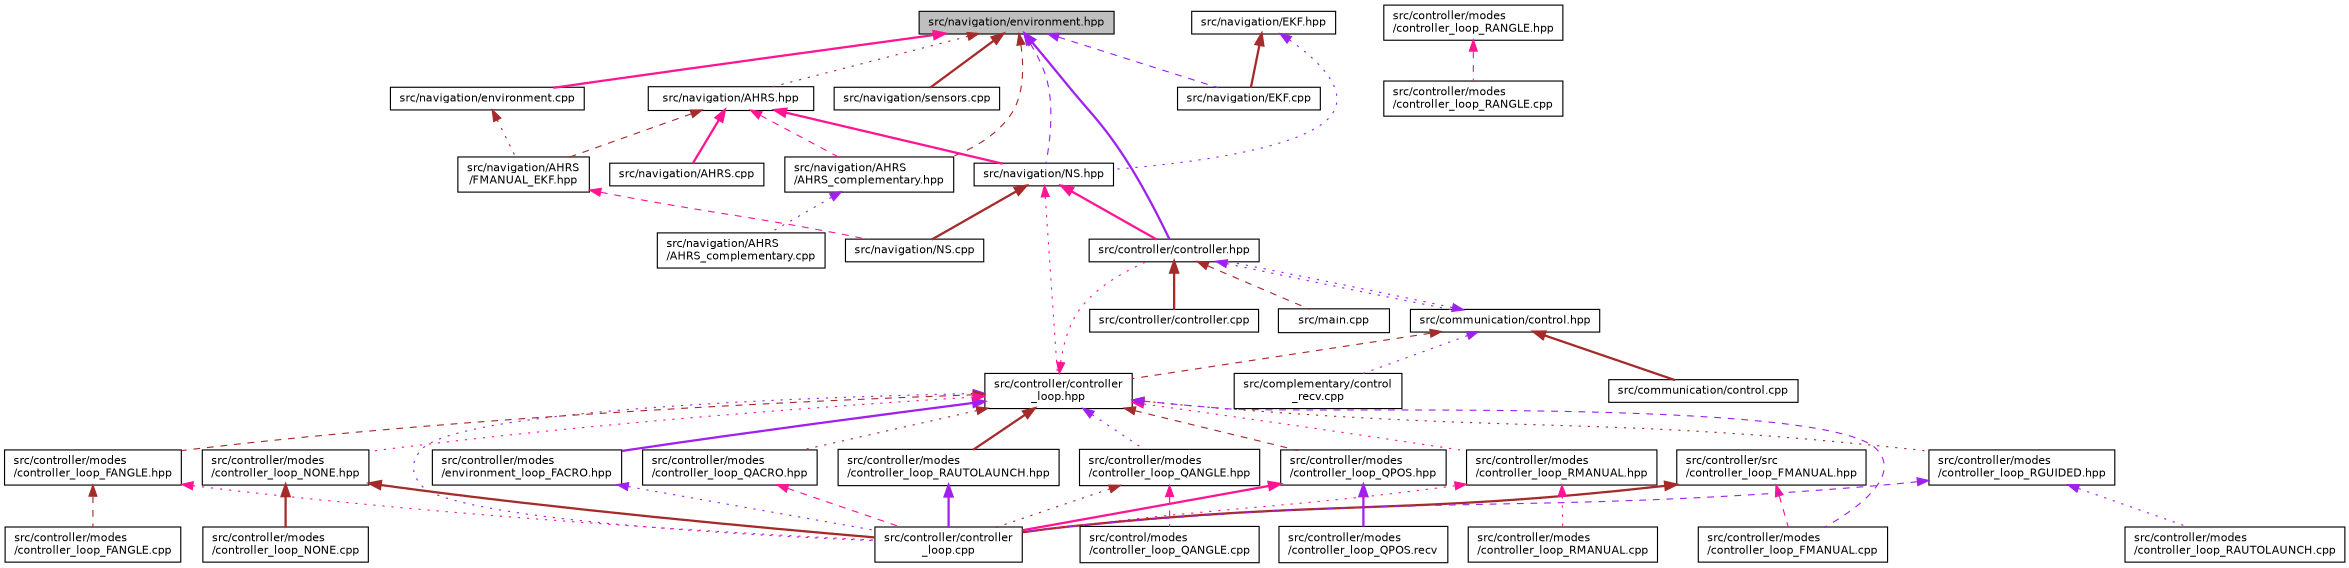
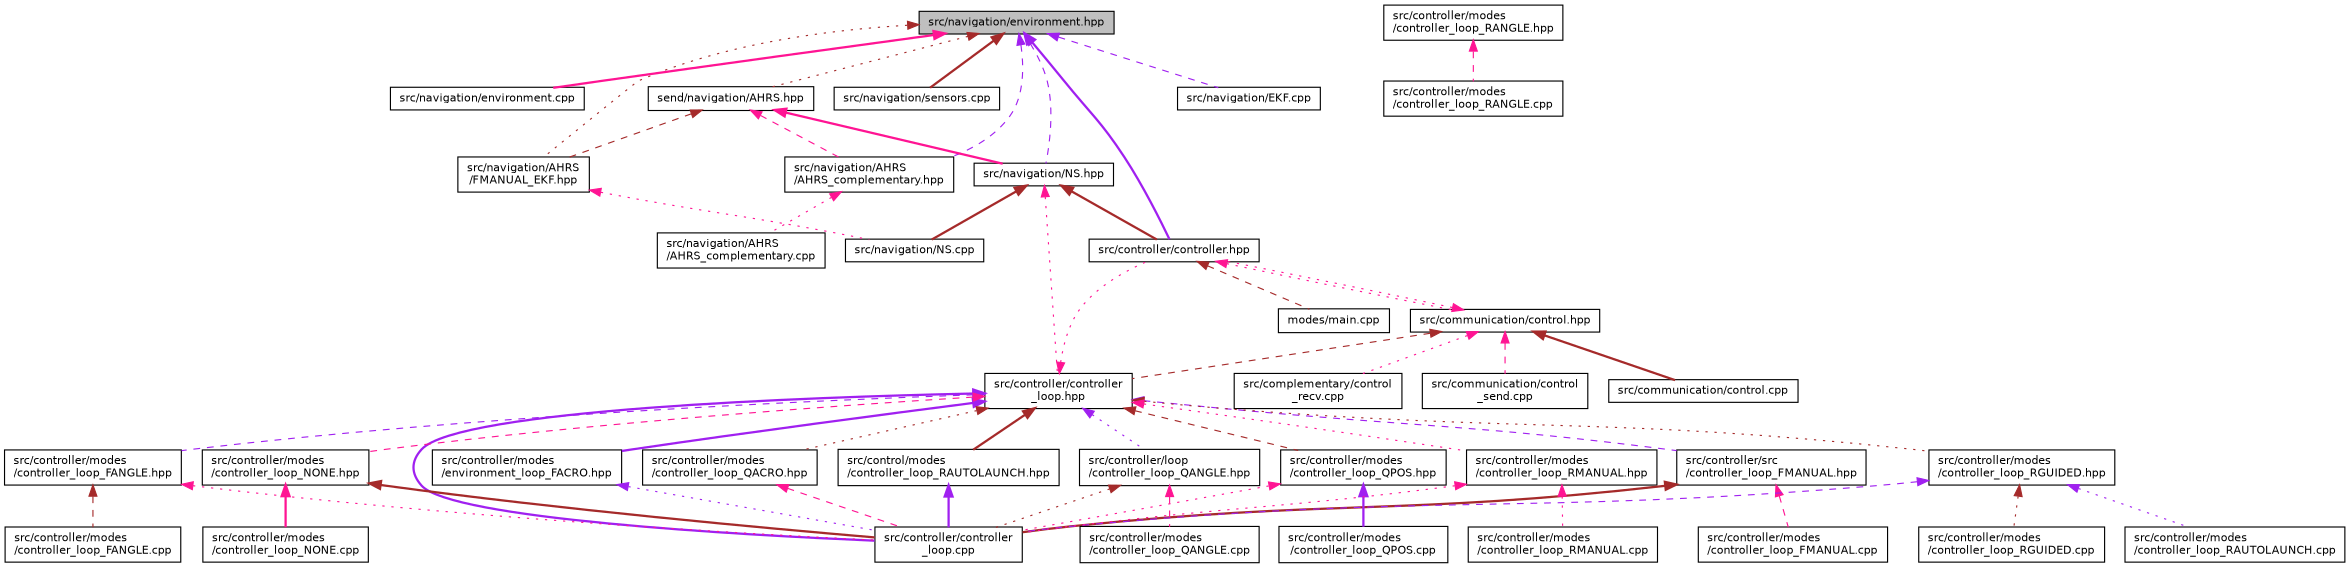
node "src/navigation/EKF.hpp": removed
node "src/navigation/AHRS.hpp": label "src/navigation/AHRS.hpp" -> "send/navigation/AHRS.hpp"
edge "src/navigation/AHRS /AHRS_complementary.hpp" -> "src/navigation/environment.hpp": color brown -> purple
edge "src/navigation/AHRS /FMANUAL_EKF.hpp" -> "src/navigation/environment.cpp": now "src/navigation/AHRS /FMANUAL_EKF.hpp" -> "src/navigation/environment.hpp"
node "src/navigation/AHRS.cpp": removed
edge "src/navigation/NS.cpp" -> "src/navigation/AHRS /FMANUAL_EKF.hpp": style dashed -> dotted
edge "src/navigation/AHRS /AHRS_complementary.cpp" -> "src/navigation/AHRS /AHRS_complementary.hpp": color purple -> deeppink
edge "src/controller/controller.hpp" -> "src/navigation/NS.hpp": color deeppink -> brown
edge "src/controller/controller.hpp" -> "src/communication/control.hpp": color purple -> deeppink
edge "src/communication/control.hpp" -> "src/controller/controller.hpp": color purple -> deeppink
node "src/controller/controller.cpp": removed
node "src/main.cpp": label "src/main.cpp" -> "modes/main.cpp"
edge "src/complementary/control _recv.cpp" -> "src/communication/control.hpp": color purple -> deeppink
node "src/communication/control _send.cpp": added
edge "src/controller/modes /controller_loop_FMANUAL.cpp" -> "src/controller/controller _loop.hpp": now "src/controller/src /controller_loop_FMANUAL.hpp" -> "src/controller/controller _loop.hpp"
edge "src/controller/modes /controller_loop_NONE.hpp" -> "src/controller/controller _loop.hpp": style dotted -> dashed
edge "src/controller/modes /controller_loop_FANGLE.hpp" -> "src/controller/controller _loop.hpp": color brown -> purple
edge "src/controller/controller _loop.cpp" -> "src/controller/controller _loop.hpp": style dotted -> bold
node "src/controller/modes /controller_loop_RAUTOLAUNCH.hpp": label "src/controller/modes /controller_loop_RAUTOLAUNCH.hpp" -> "src/control/modes /controller_loop_RAUTOLAUNCH.hpp"
node "src/controller/modes /controller_loop_QANGLE.hpp": label "src/controller/modes /controller_loop_QANGLE.hpp" -> "src/controller/loop /controller_loop_QANGLE.hpp"
edge "src/controller/controller _loop.cpp" -> "src/controller/modes /controller_loop_QPOS.hpp": style bold -> dotted
edge "src/controller/modes /controller_loop_NONE.cpp" -> "src/controller/modes /controller_loop_NONE.hpp": color brown -> deeppink
node "src/control/modes /controller_loop_QANGLE.cpp": label "src/control/modes /controller_loop_QANGLE.cpp" -> "src/controller/modes /controller_loop_QANGLE.cpp"
node "src/controller/modes /controller_loop_QPOS.recv": label "src/controller/modes /controller_loop_QPOS.recv" -> "src/controller/modes /controller_loop_QPOS.cpp"
node "src/controller/modes /controller_loop_RGUIDED.cpp": added
